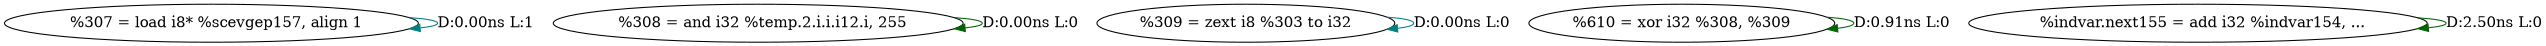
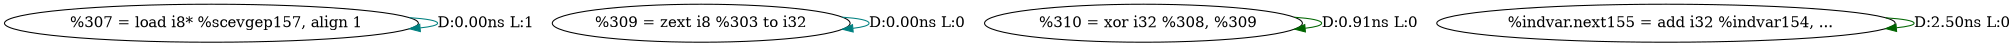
node "%308 = and i32 %temp.2.i.i.i12.i, 255": removed
node "%610 = xor i32 %308, %309": label "%610 = xor i32 %308, %309" -> "%310 = xor i32 %308, %309"
